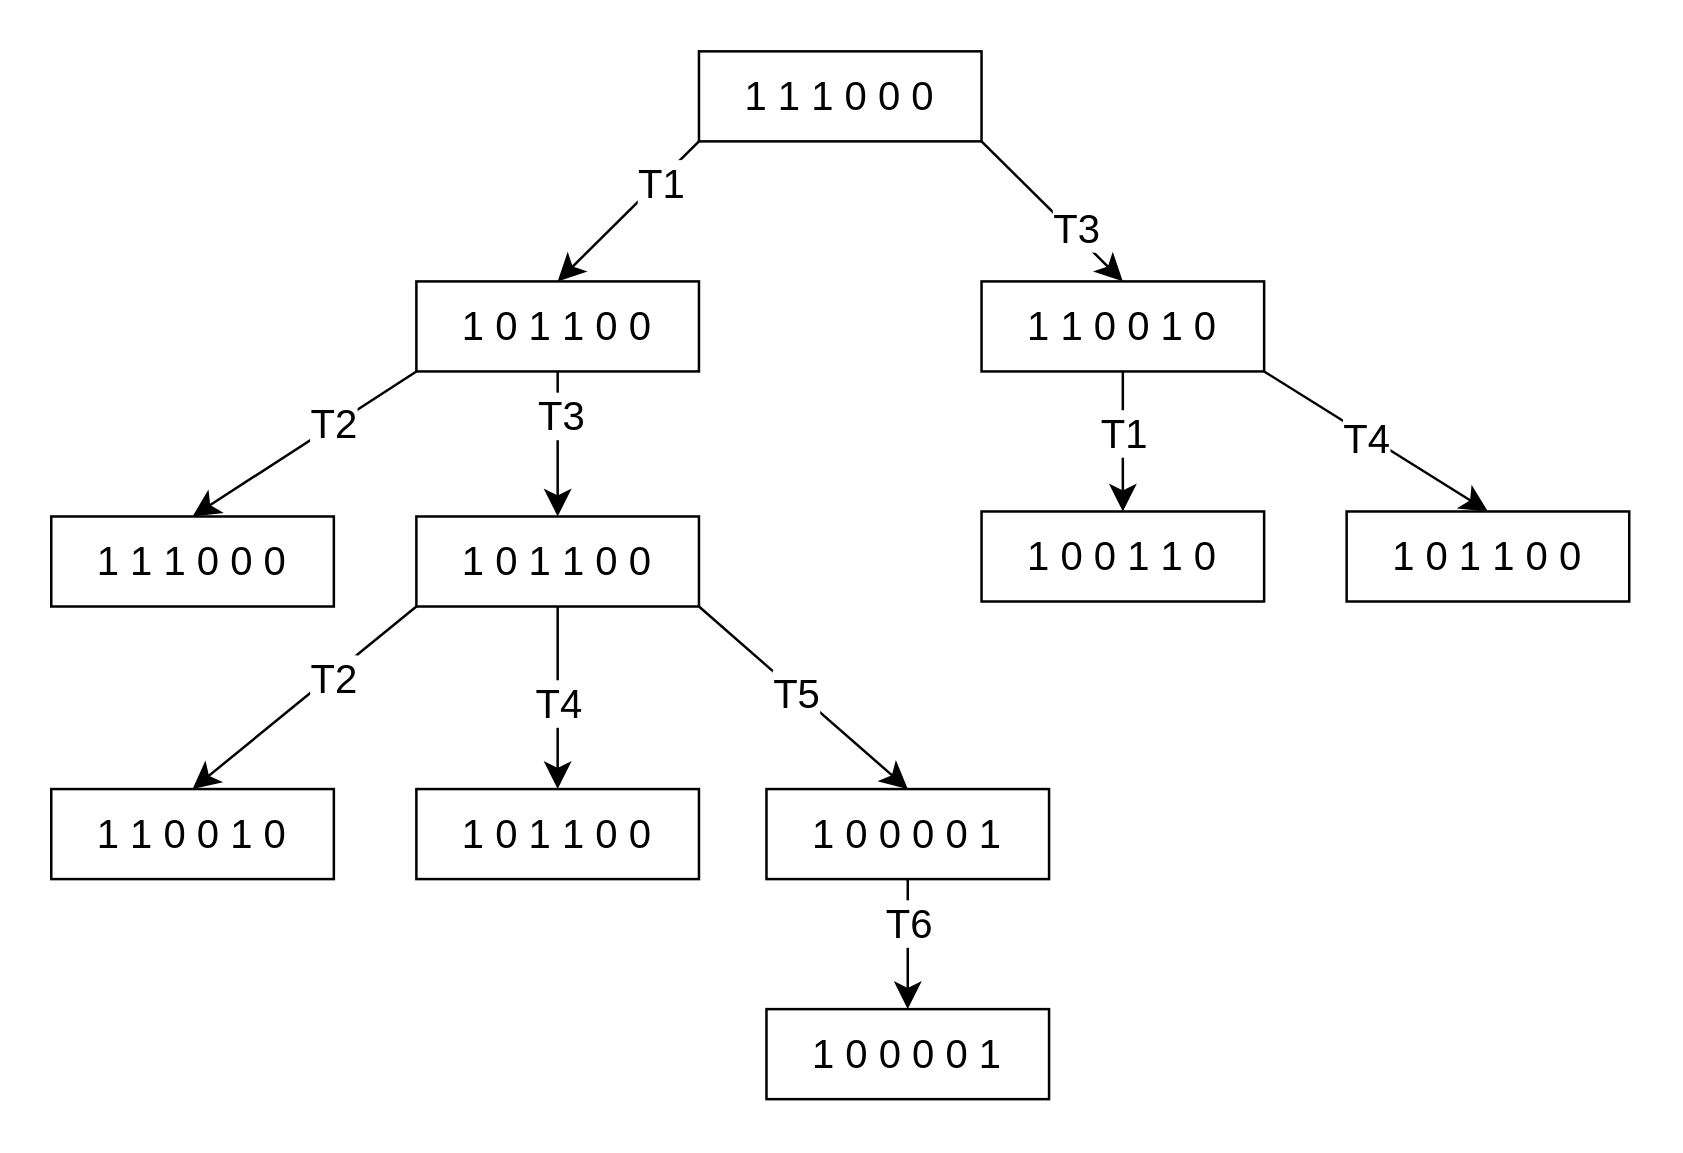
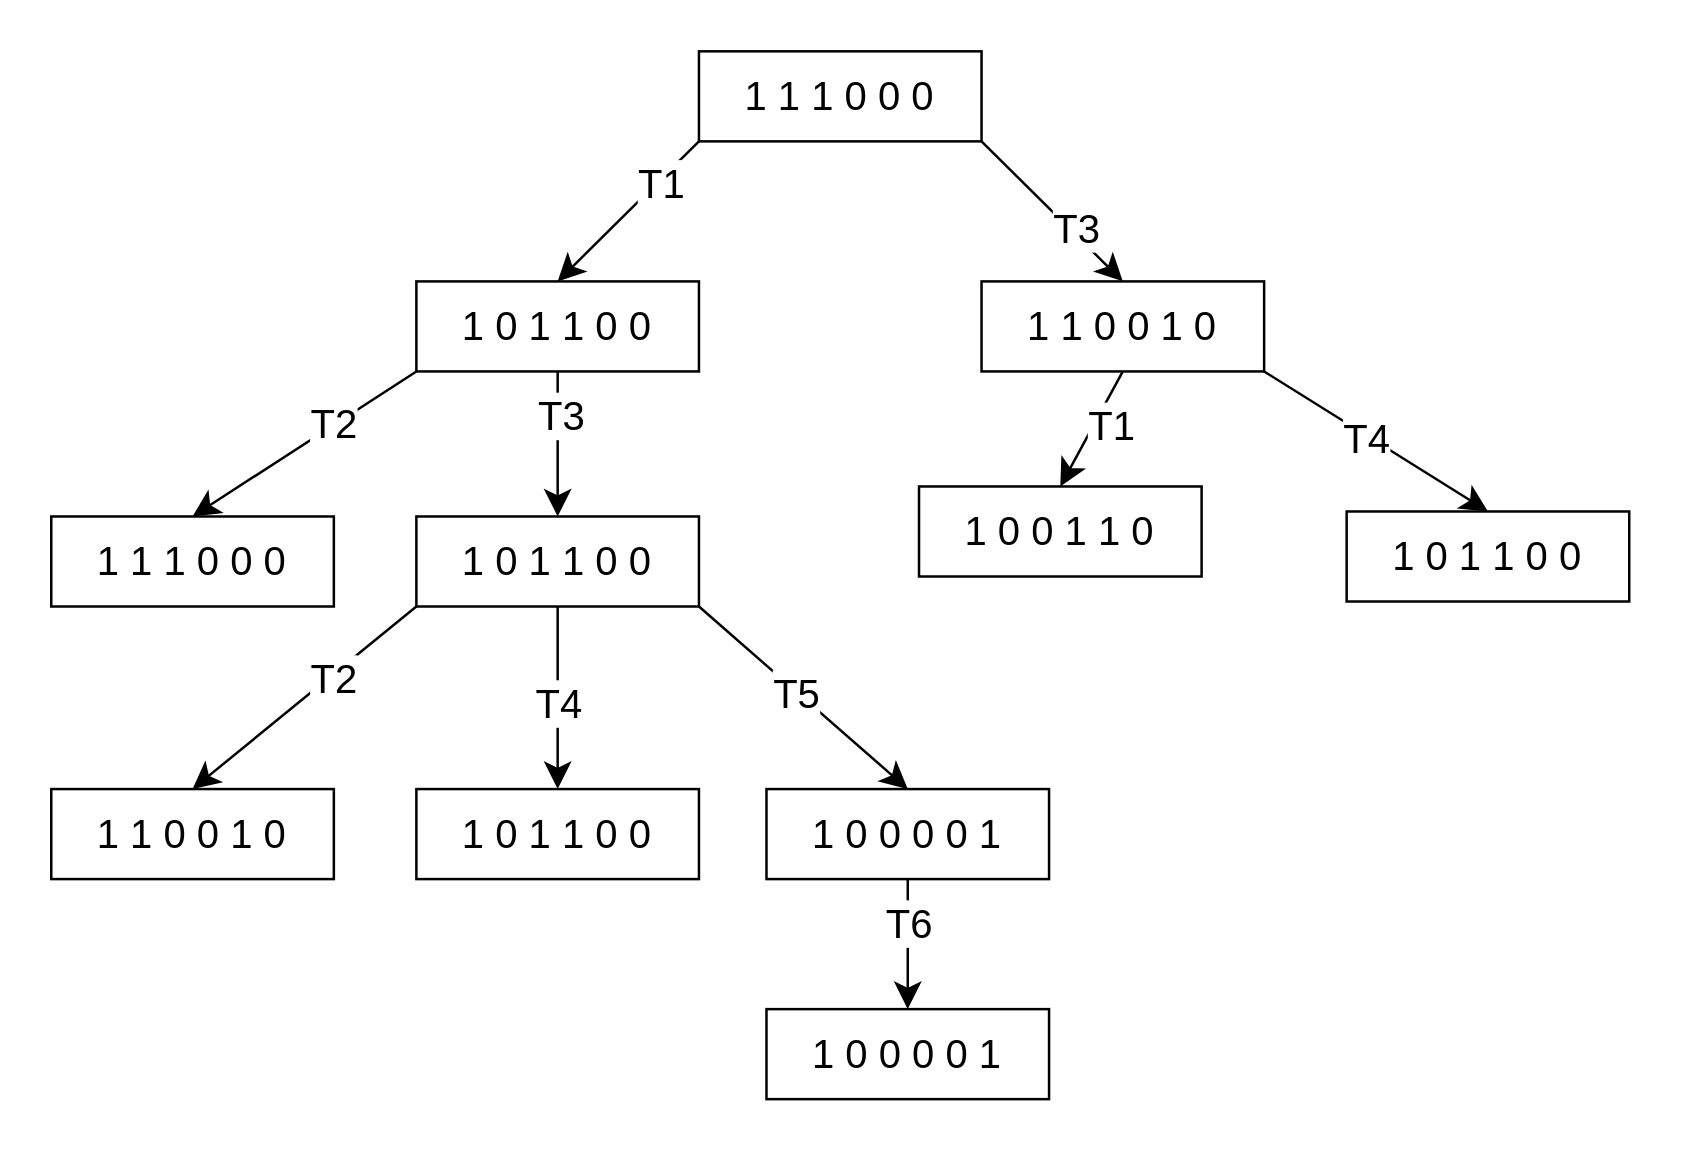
node "1 0 0 1 1 0": moved (1123, 556) -> (1060, 531)
